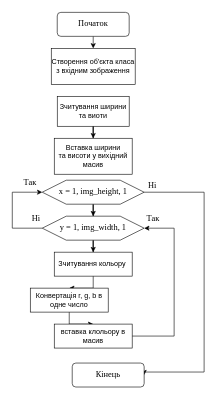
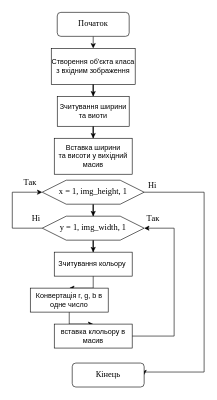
edge "Створення об'єкта класа з вхідним зображення" -> "Зчитування ширини та виоти": added
